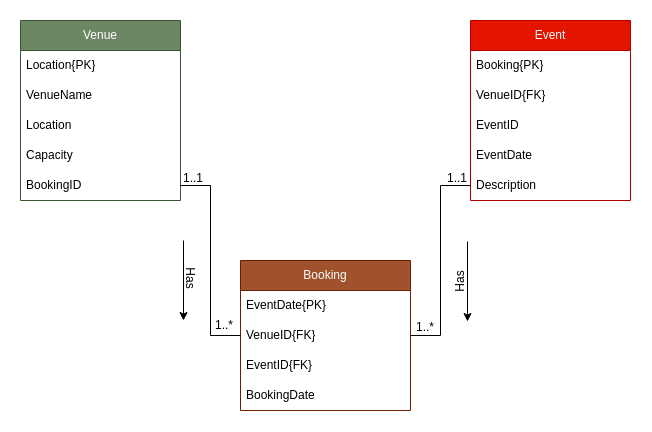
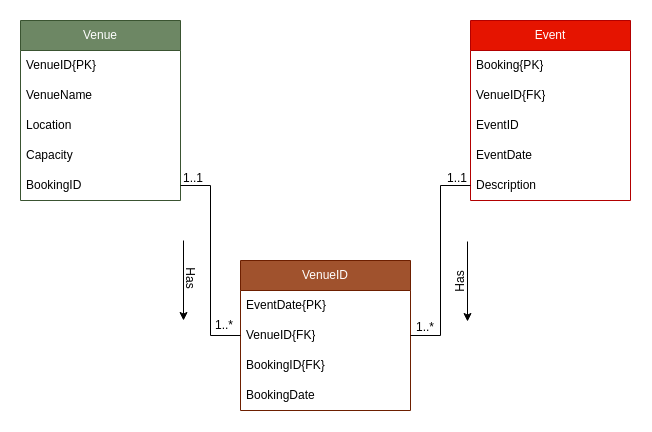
node "Location{PK}": label "Location{PK}" -> "VenueID{PK}"
node "Booking": label "Booking" -> "VenueID"
node "EventID{FK}": label "EventID{FK}" -> "BookingID{FK}"
